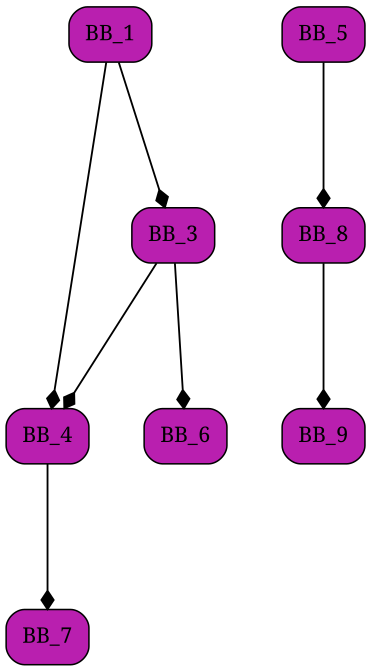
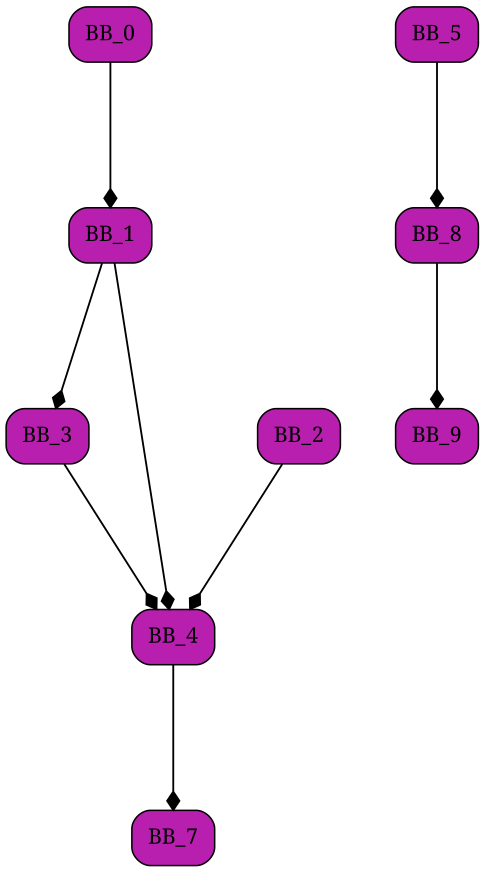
node "BB_0": added
node "BB_6": removed
node "BB_2": added
